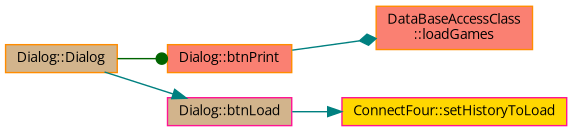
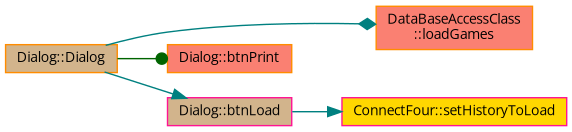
edge "Dialog::btnPrint" -> "DataBaseAccessClass ::loadGames": now "Dialog::Dialog" -> "DataBaseAccessClass ::loadGames"
